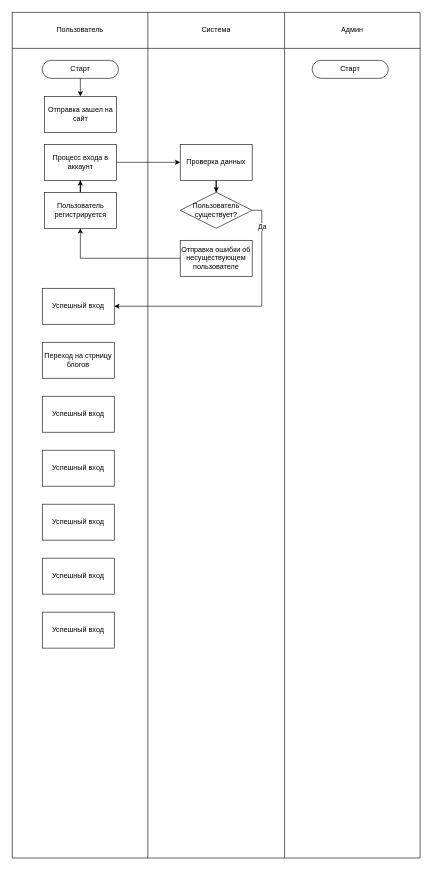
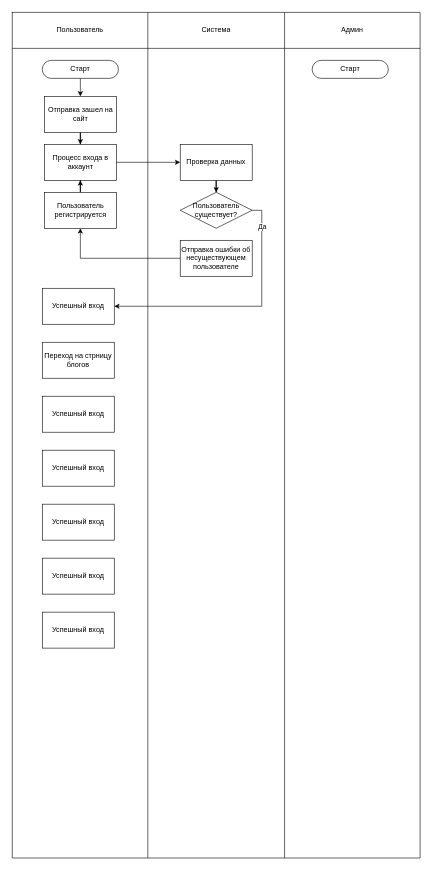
edge "Отправка зашел на сайт" -> "Процесс входа в аккаунт": added
